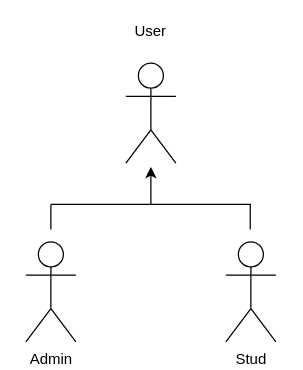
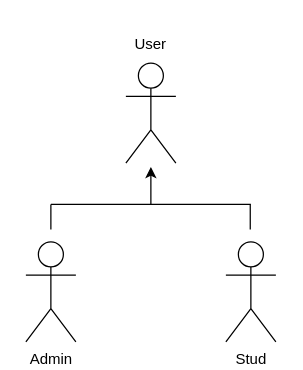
node "User": moved (151, 32) -> (151, 44)
